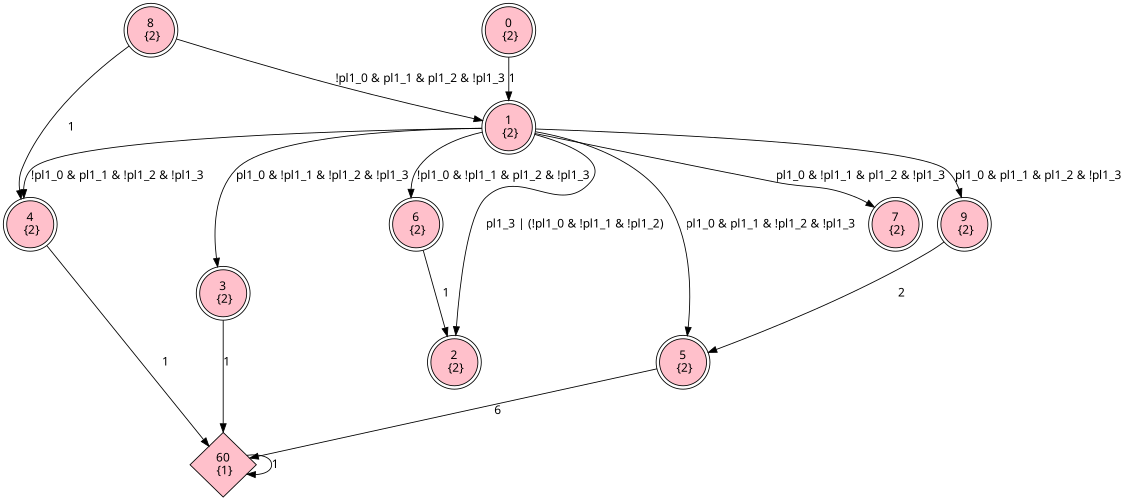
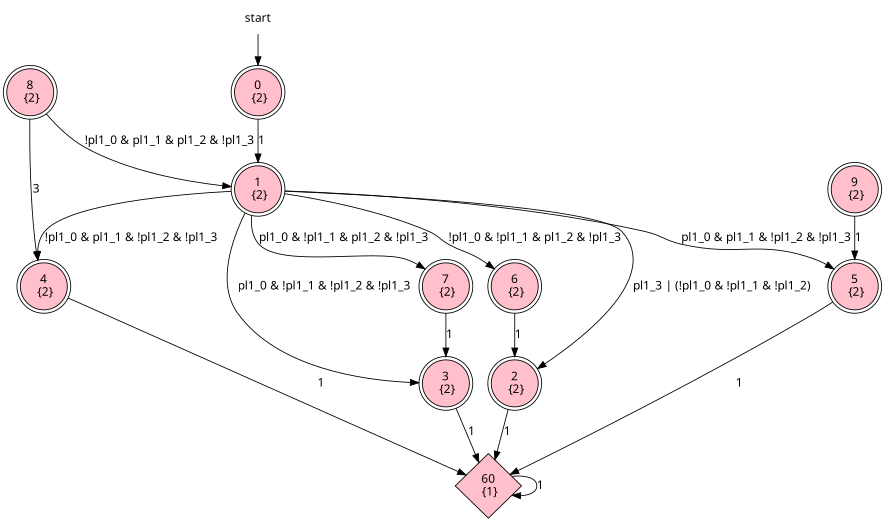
node "start": added
edge "8 {2}" -> "4 {2}": label "1" -> "3"
edge "1 {2}" -> "9 {2}": removed, label "pl1_0 & pl1_1 & pl1_2 & !pl1_3"
edge "9 {2}" -> "5 {2}": label "2" -> "1"
edge "7 {2}" -> "3 {2}": added, label "1"
edge "5 {2}" -> "60 {1}": label "6" -> "1"
edge "2 {2}" -> "60 {1}": added, label "1"
